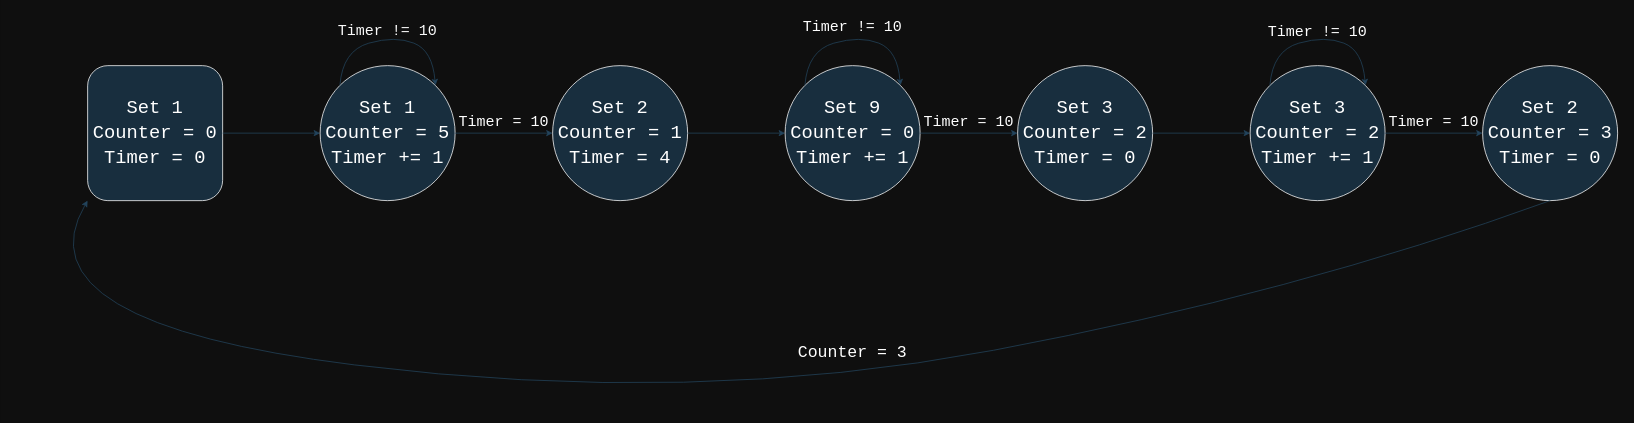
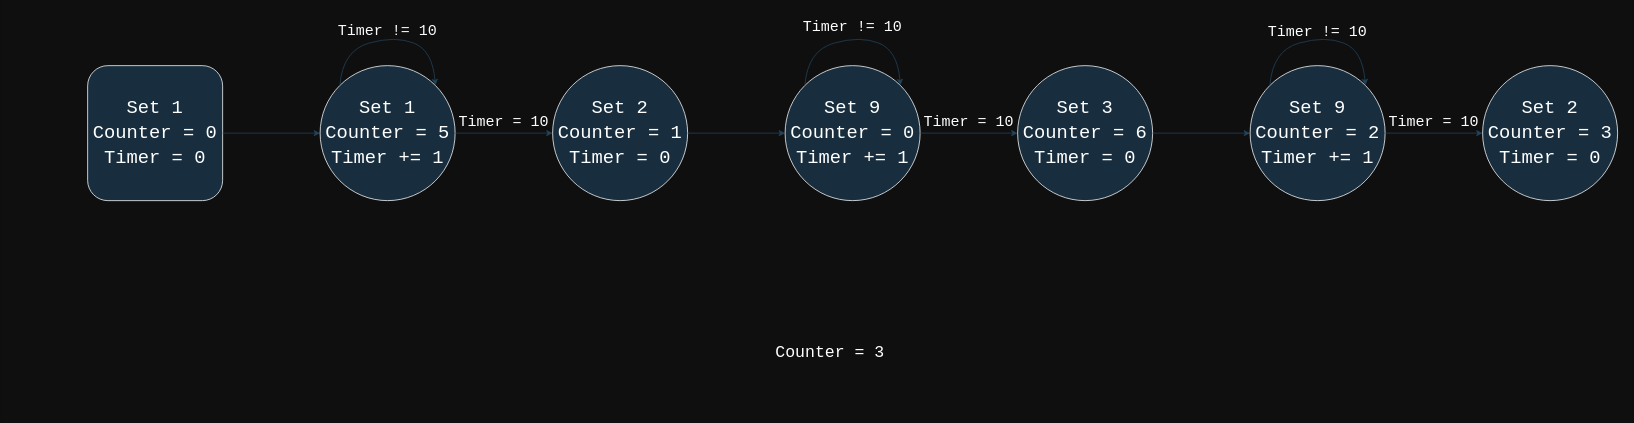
node "Set 2 Counter = 1 Timer = 4": label "Set 2 Counter = 1 Timer = 4" -> "Set 2 Counter = 1 Timer = 0"
node "Set 3 Counter = 2 Timer = 0": label "Set 3 Counter = 2 Timer = 0" -> "Set 3 Counter = 6 Timer = 0"
node "Set 3 Counter = 2 Timer += 1": label "Set 3 Counter = 2 Timer += 1" -> "Set 9 Counter = 2 Timer += 1"
edge "Set 2 Counter = 3 Timer = 0" -> "Set 1 Counter = 0 Timer = 0": removed
node "Counter = 3": moved (852, 354) -> (830, 354)
